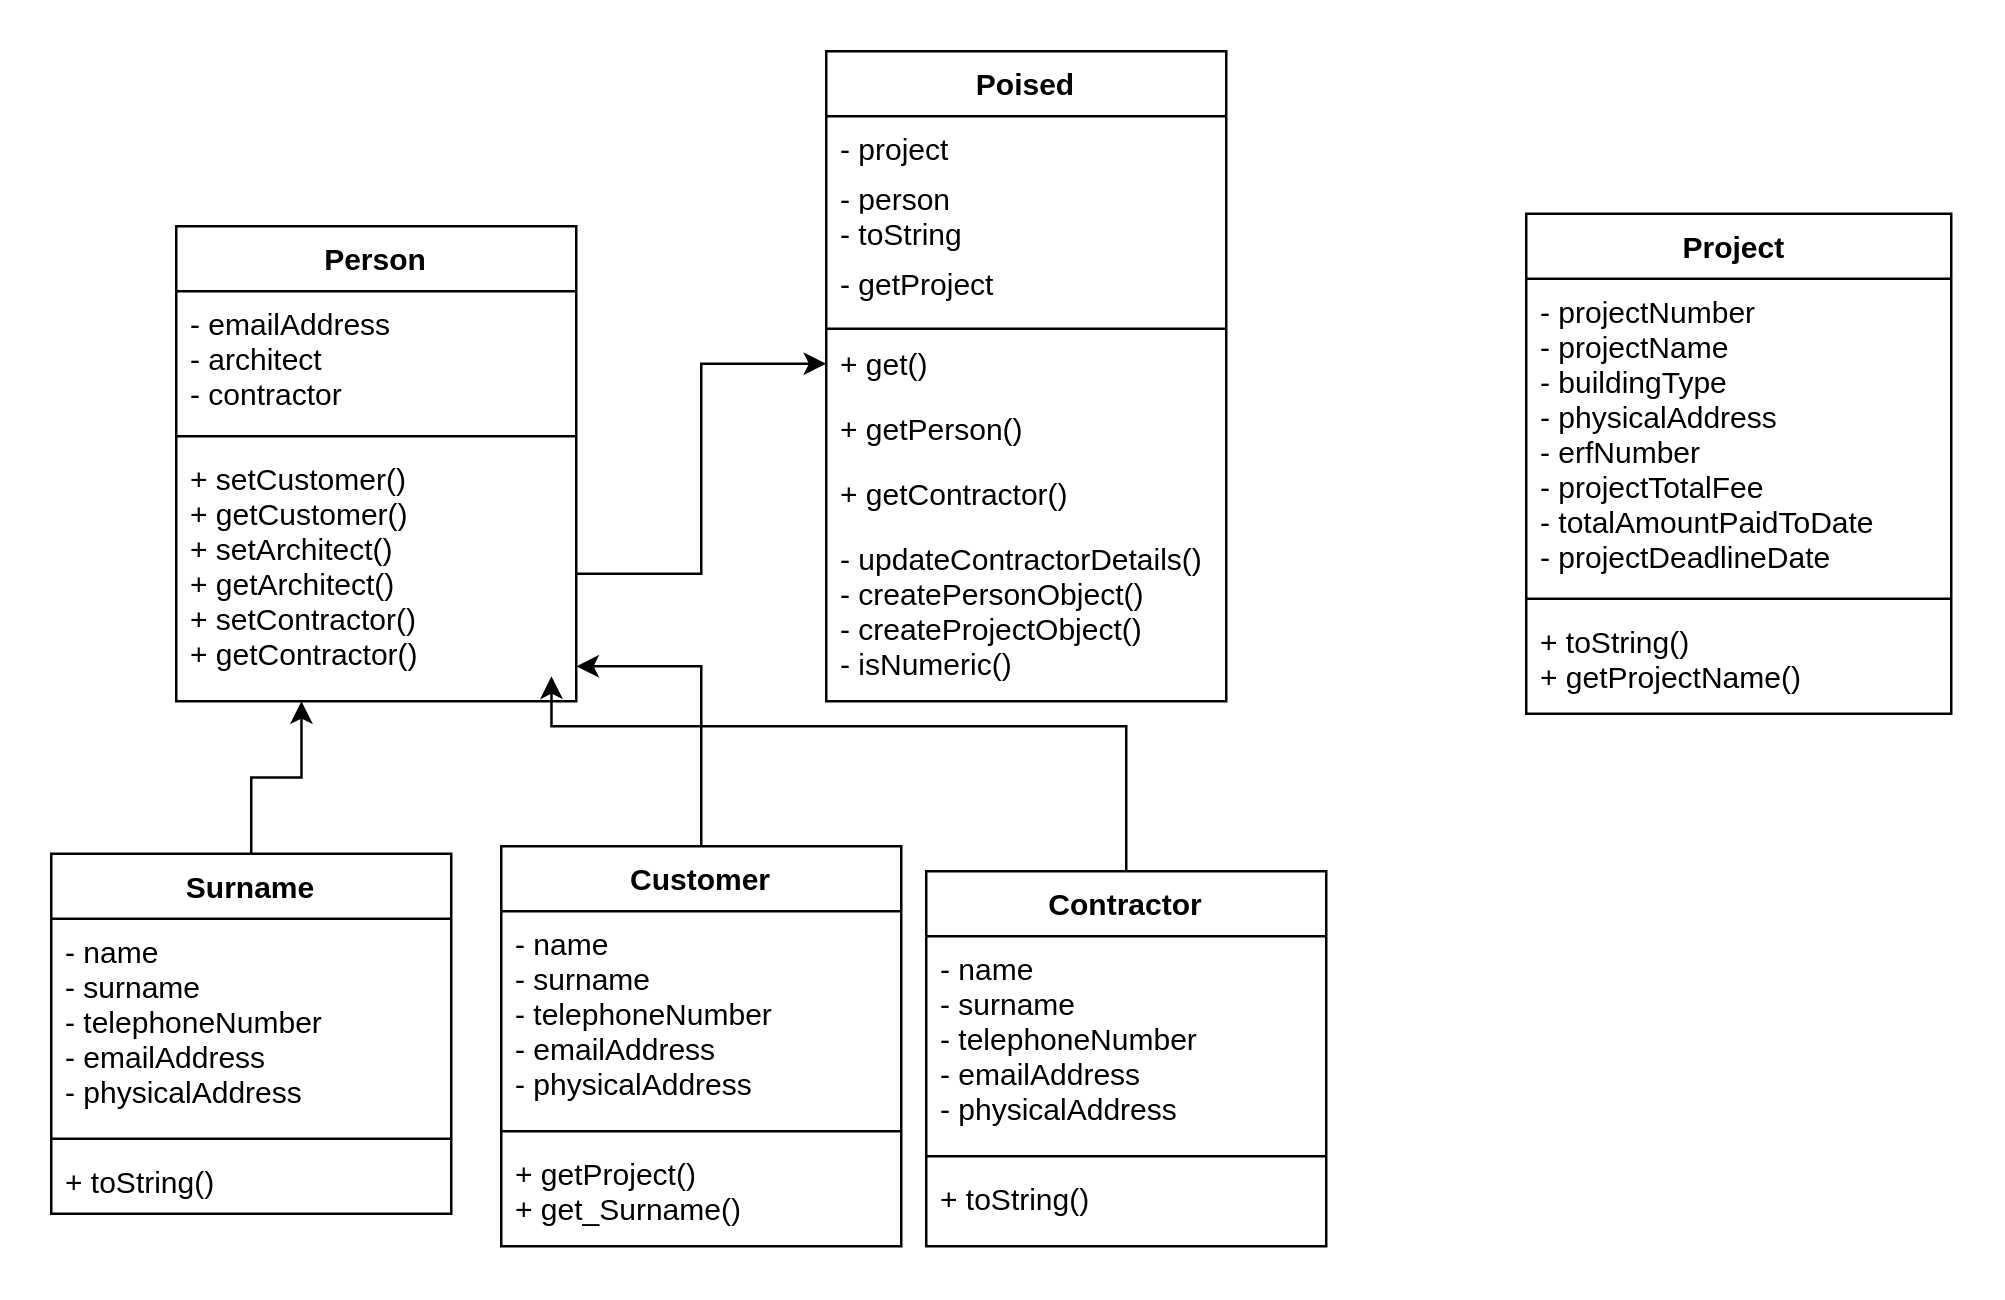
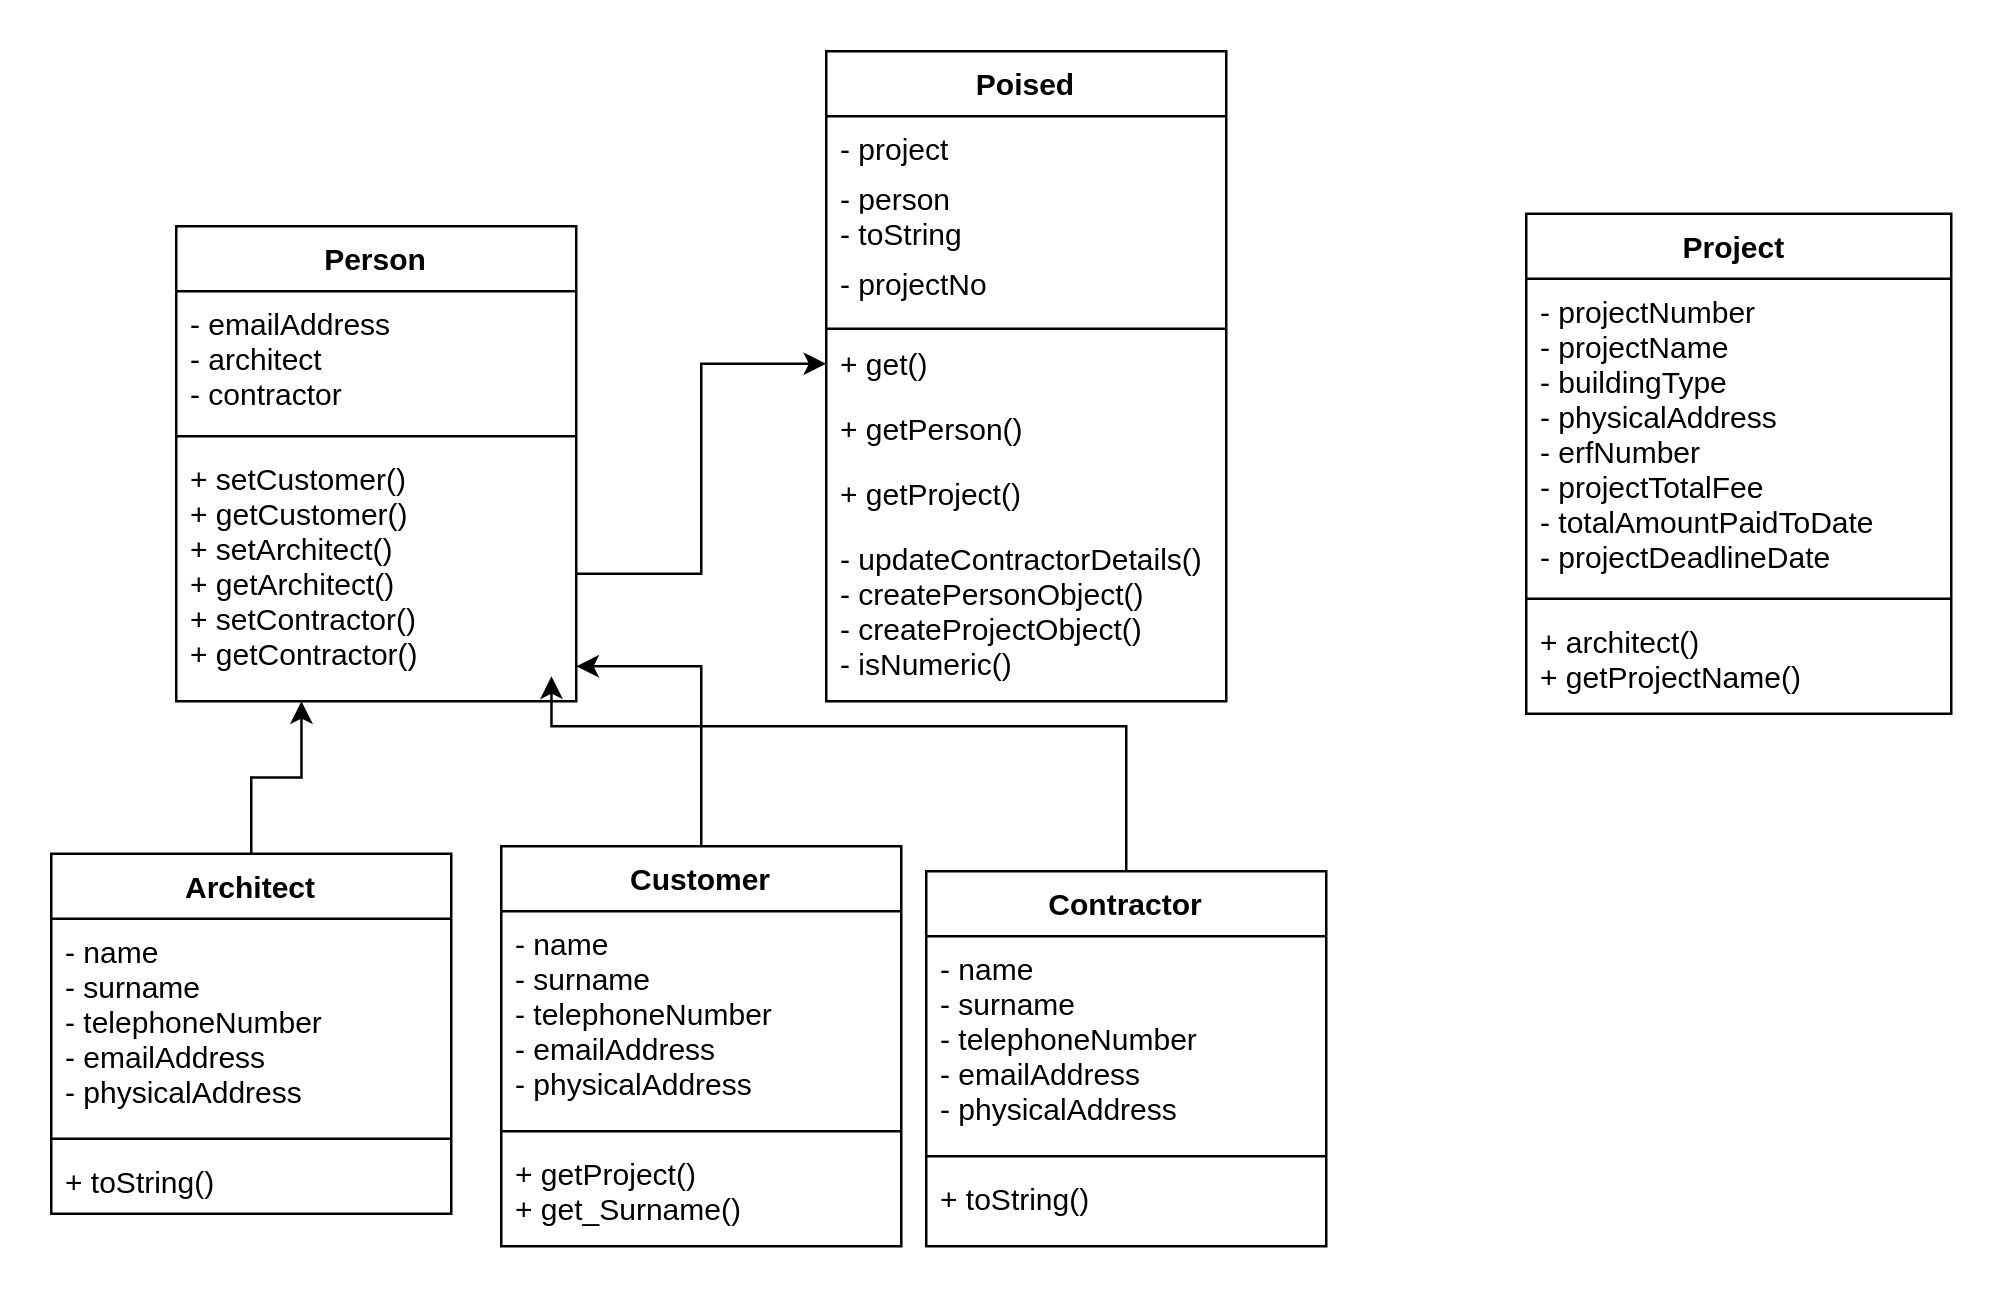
node "- getProject": label "- getProject" -> "- projectNo"
node "+ getContractor()": label "+ getContractor()" -> "+ getProject()"
node "+ toString() + getProjectName()": label "+ toString() + getProjectName()" -> "+ architect() + getProjectName()"
node "Surname": label "Surname" -> "Architect"
